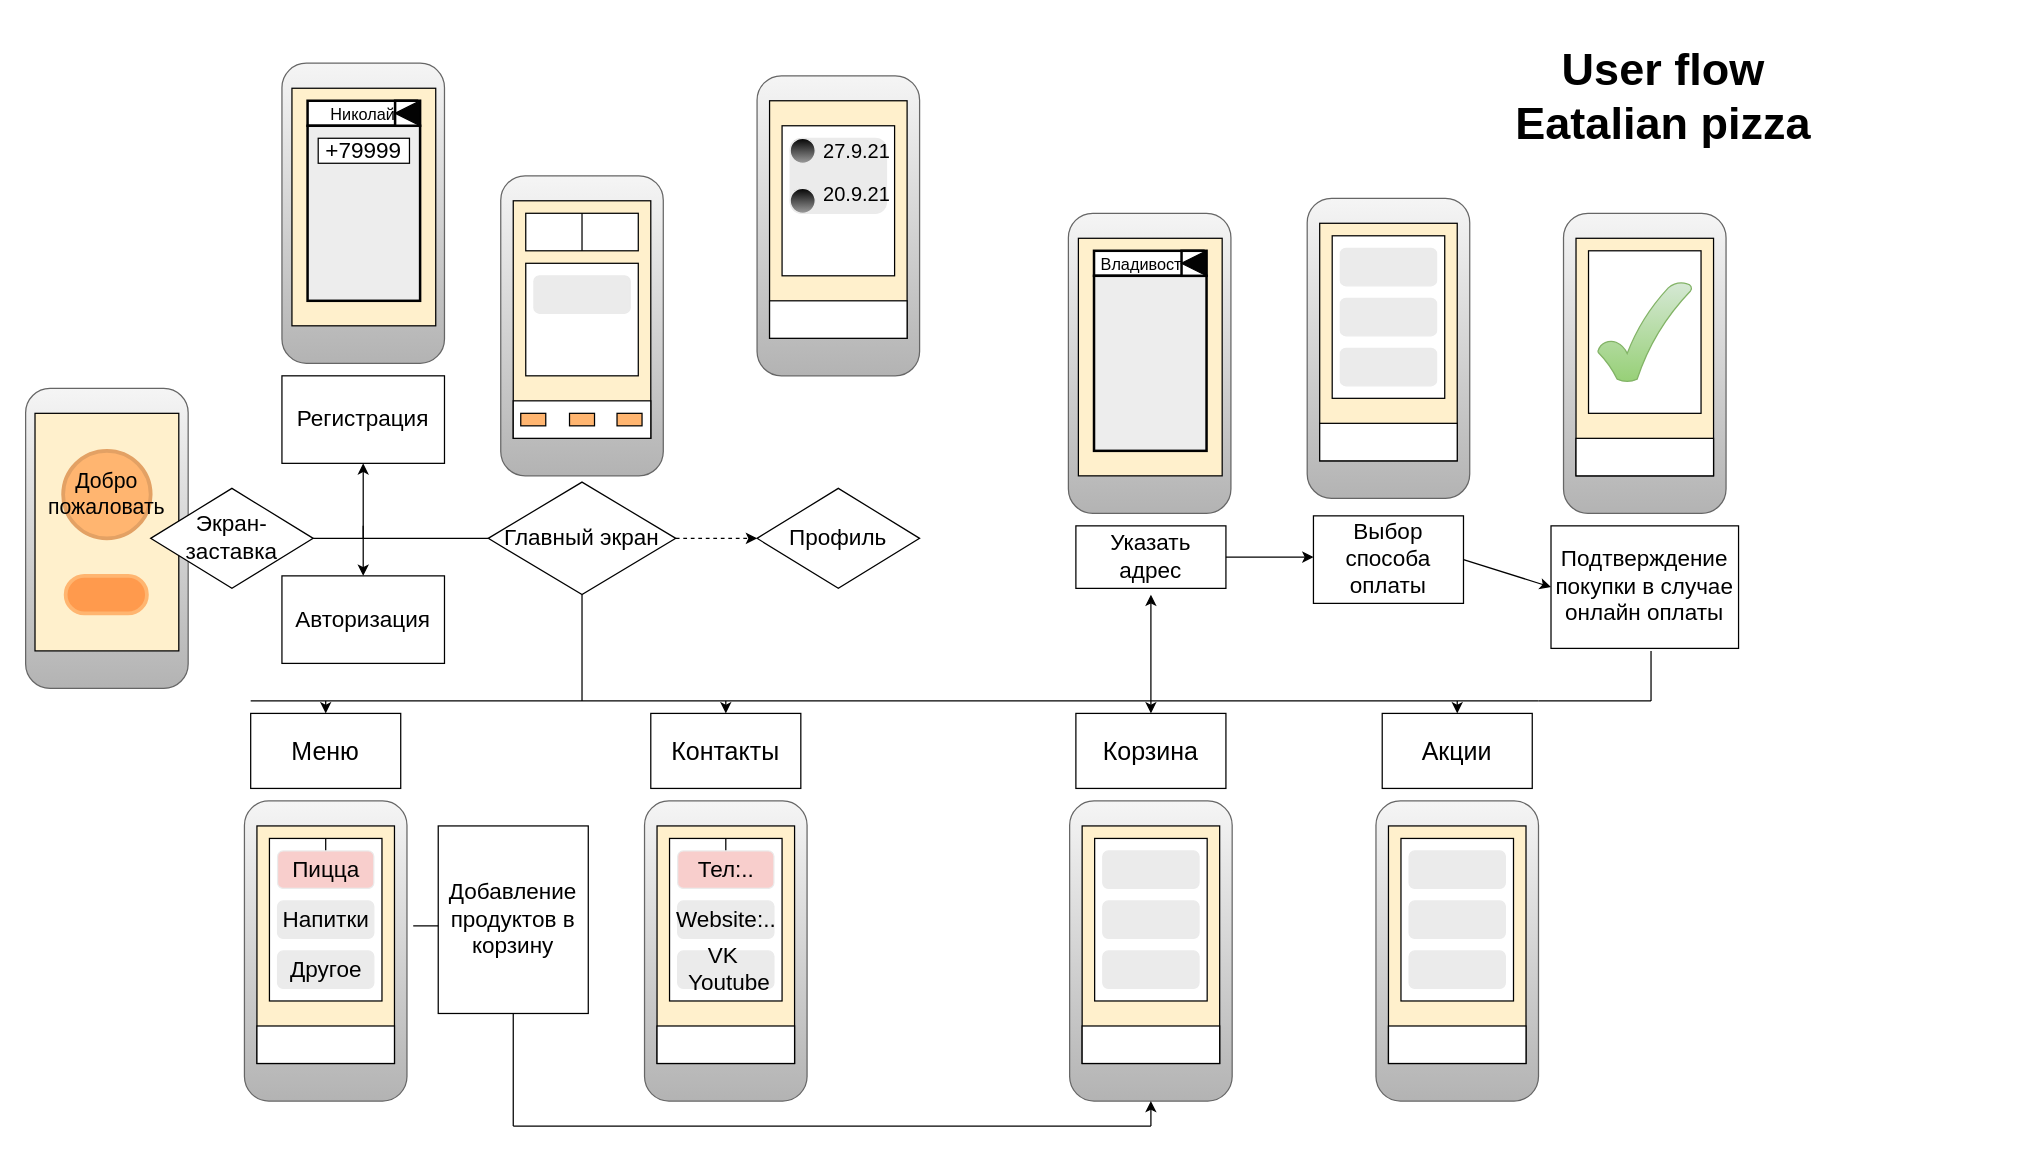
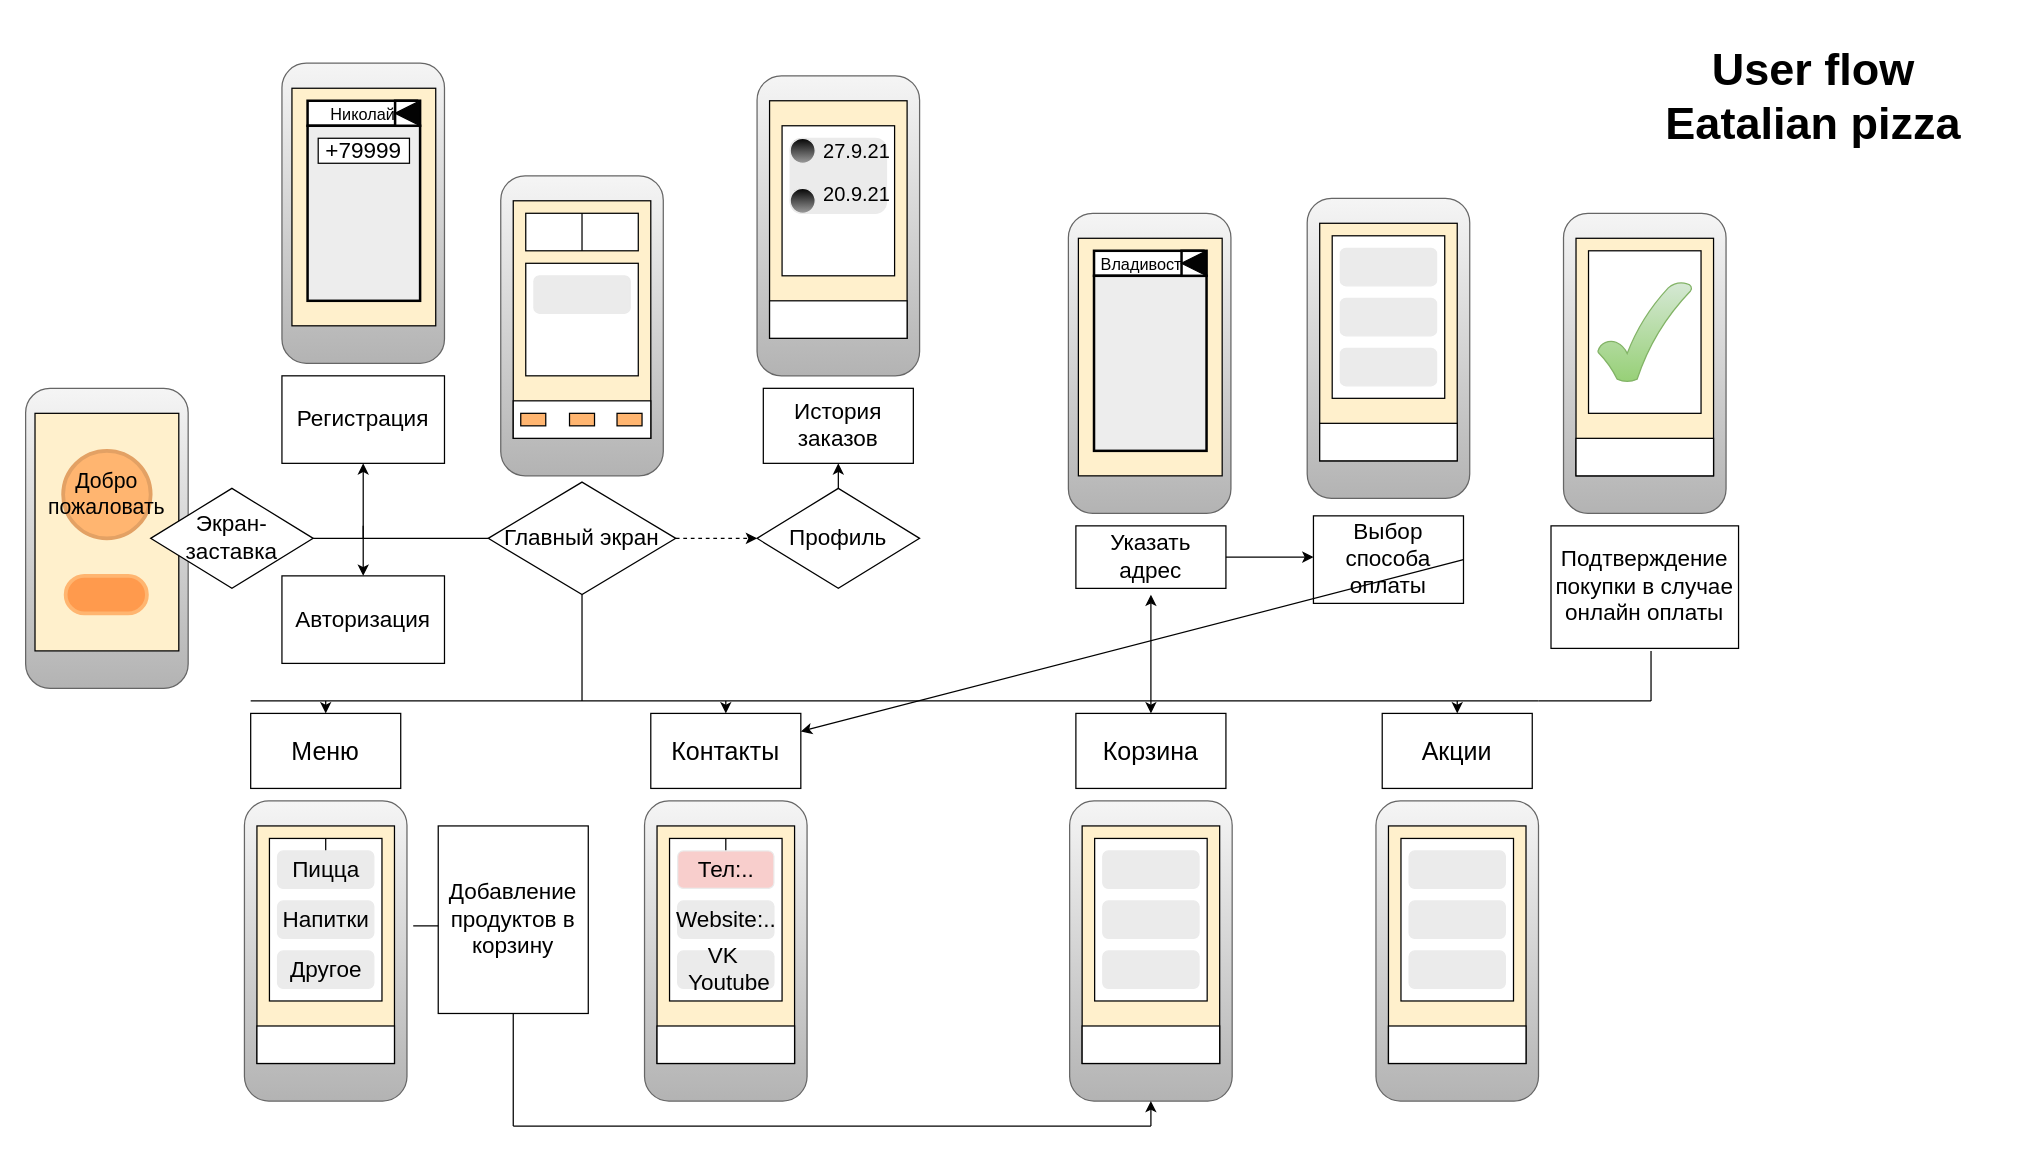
node "User flow Eatalian pizza": moved (1663, 101) -> (1813, 101)
node "История заказов": added
edge "Профиль" -> "История заказов": added
edge "Выбор способа оплаты" -> "Подтверждение покупки в случае онлайн оплаты": now "Выбор способа оплаты" -> "Контакты"
node "Пицца": fillcolor #f8cecc -> #ebebeb
